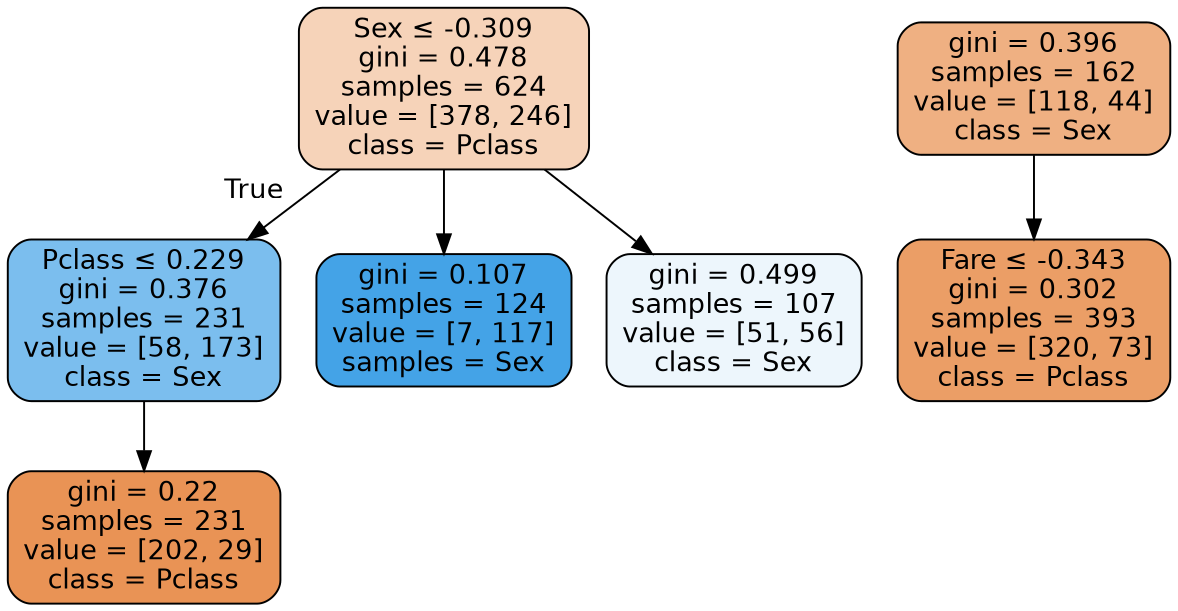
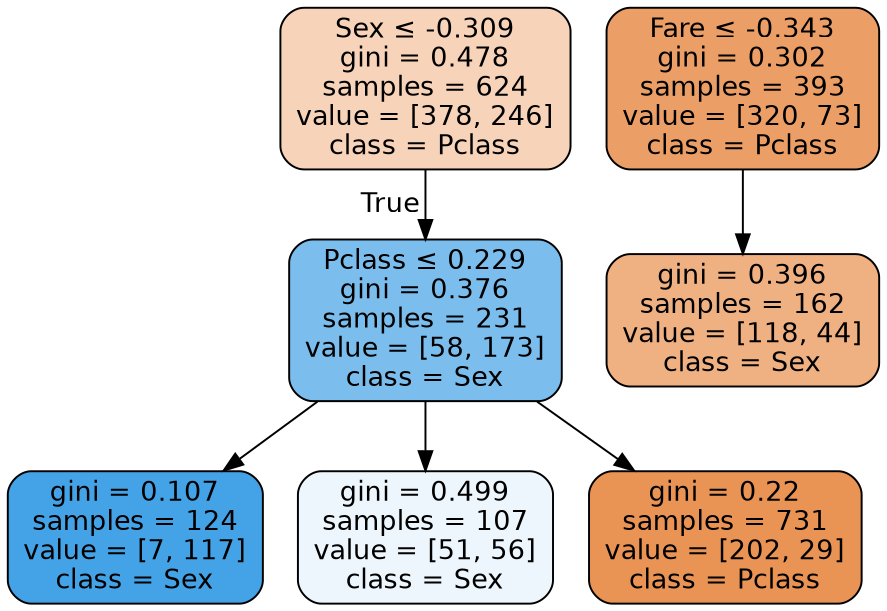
edge "gini = 0.396" -> "Fare ≤ -0.343": reversed
edge "Sex ≤ -0.309" -> "gini = 0.107": now "Pclass ≤ 0.229" -> "gini = 0.107"
edge "Sex ≤ -0.309" -> "gini = 0.499": now "Pclass ≤ 0.229" -> "gini = 0.499"
node "gini = 0.107": text "samples = Sex" -> "class = Sex"
node "gini = 0.22": text "samples = 231" -> "samples = 731"
